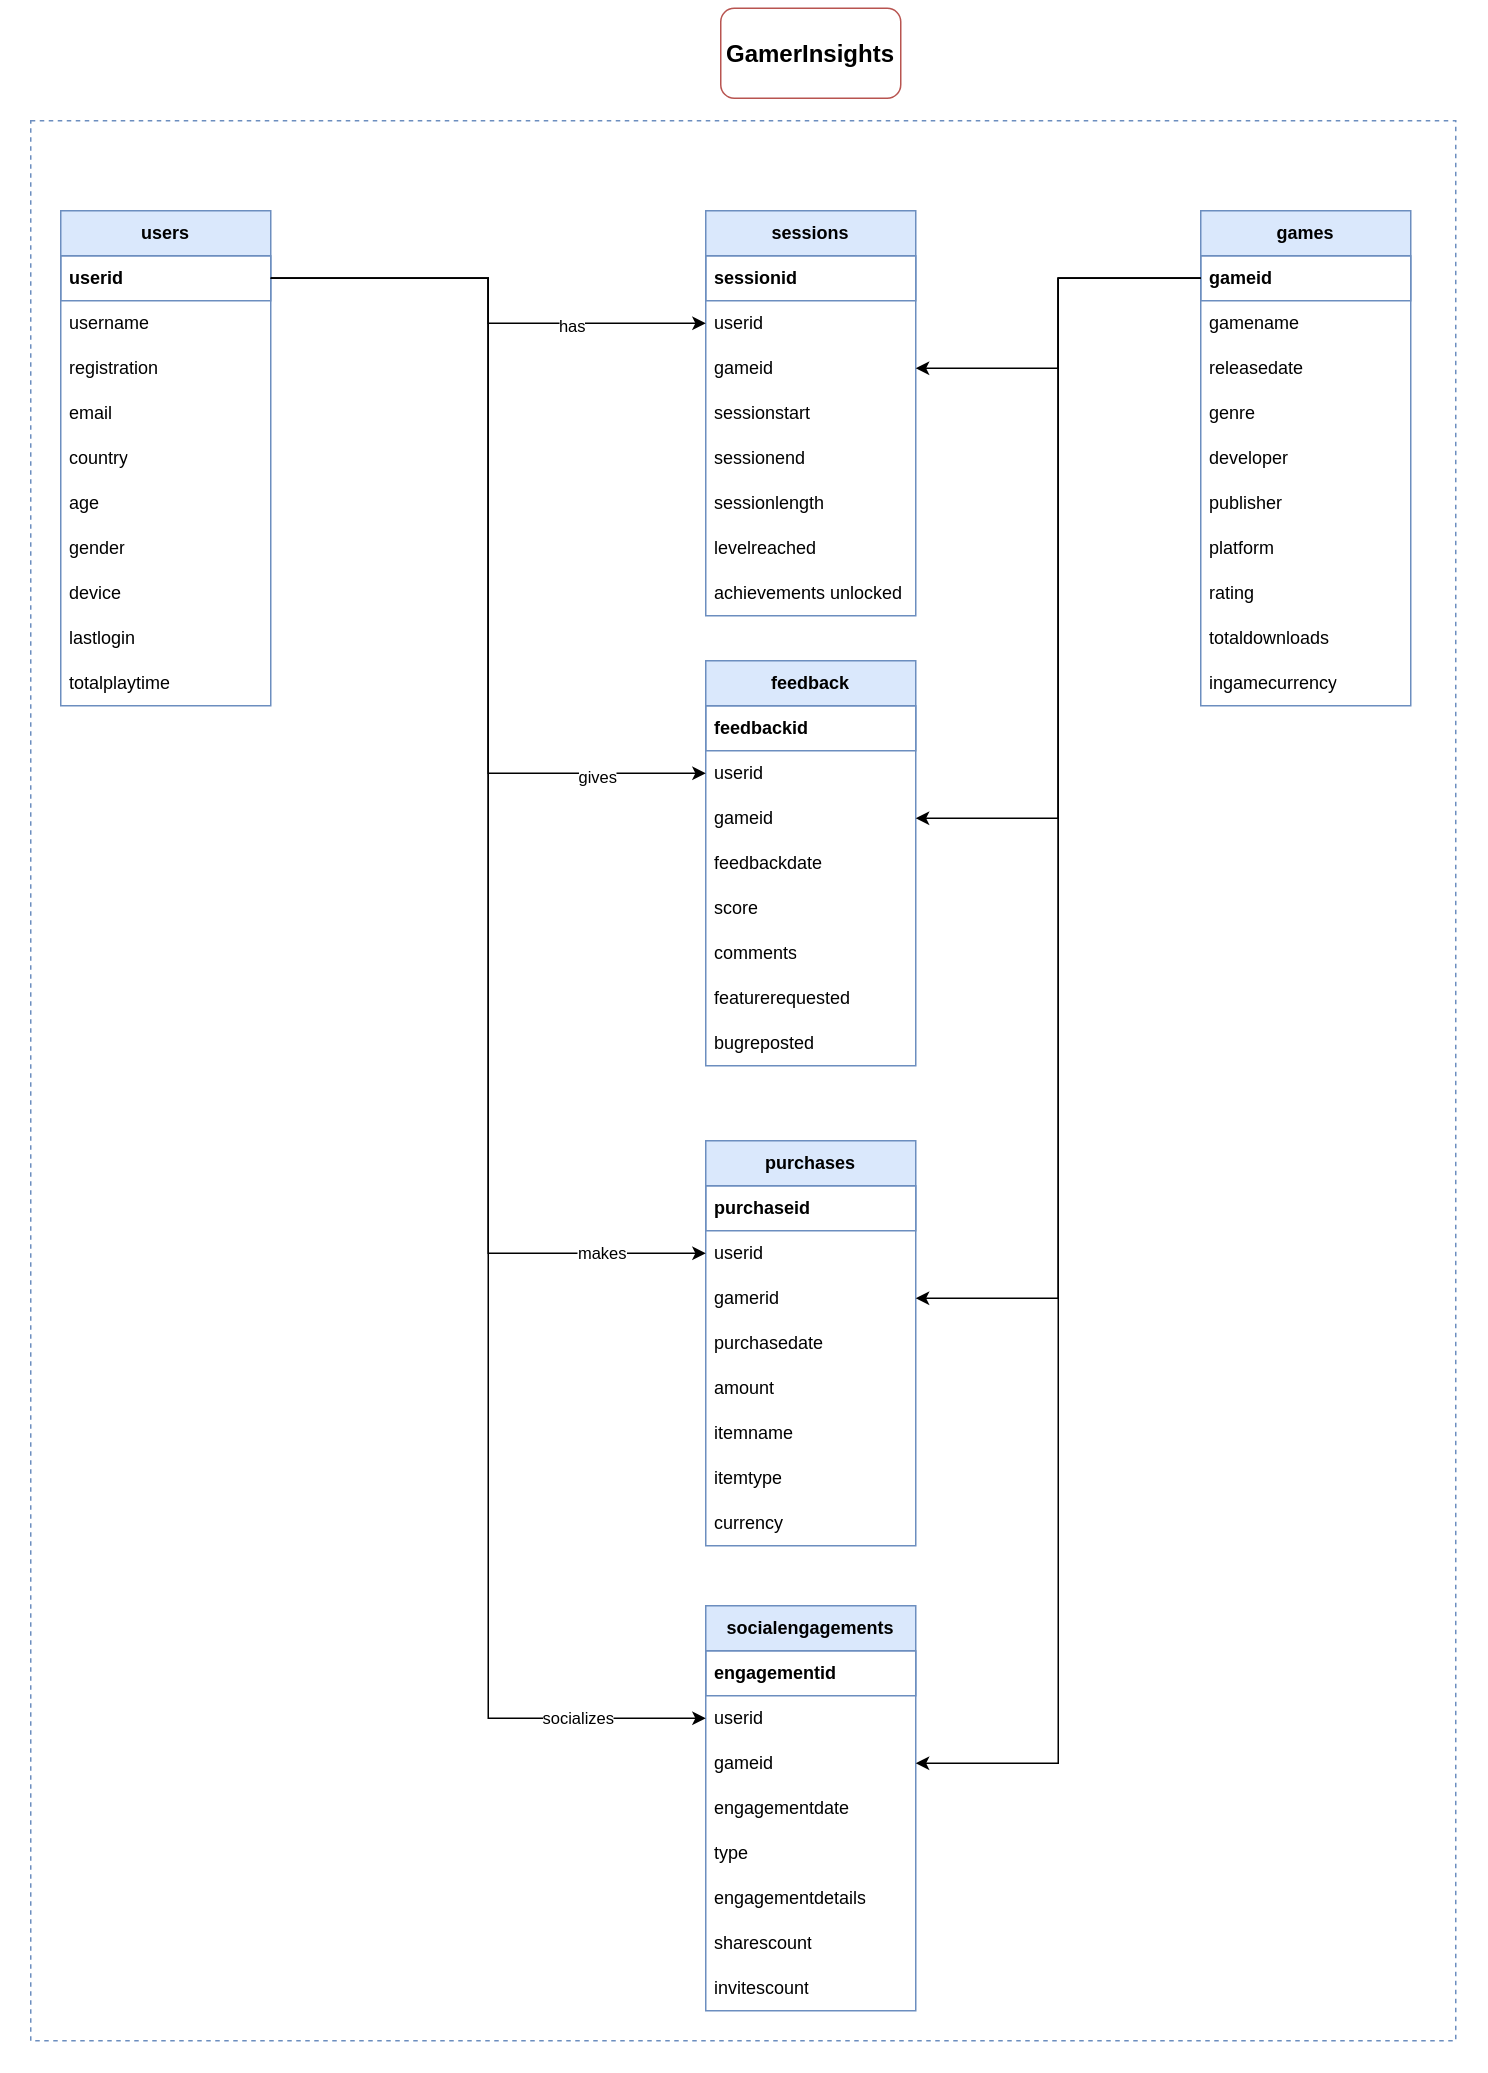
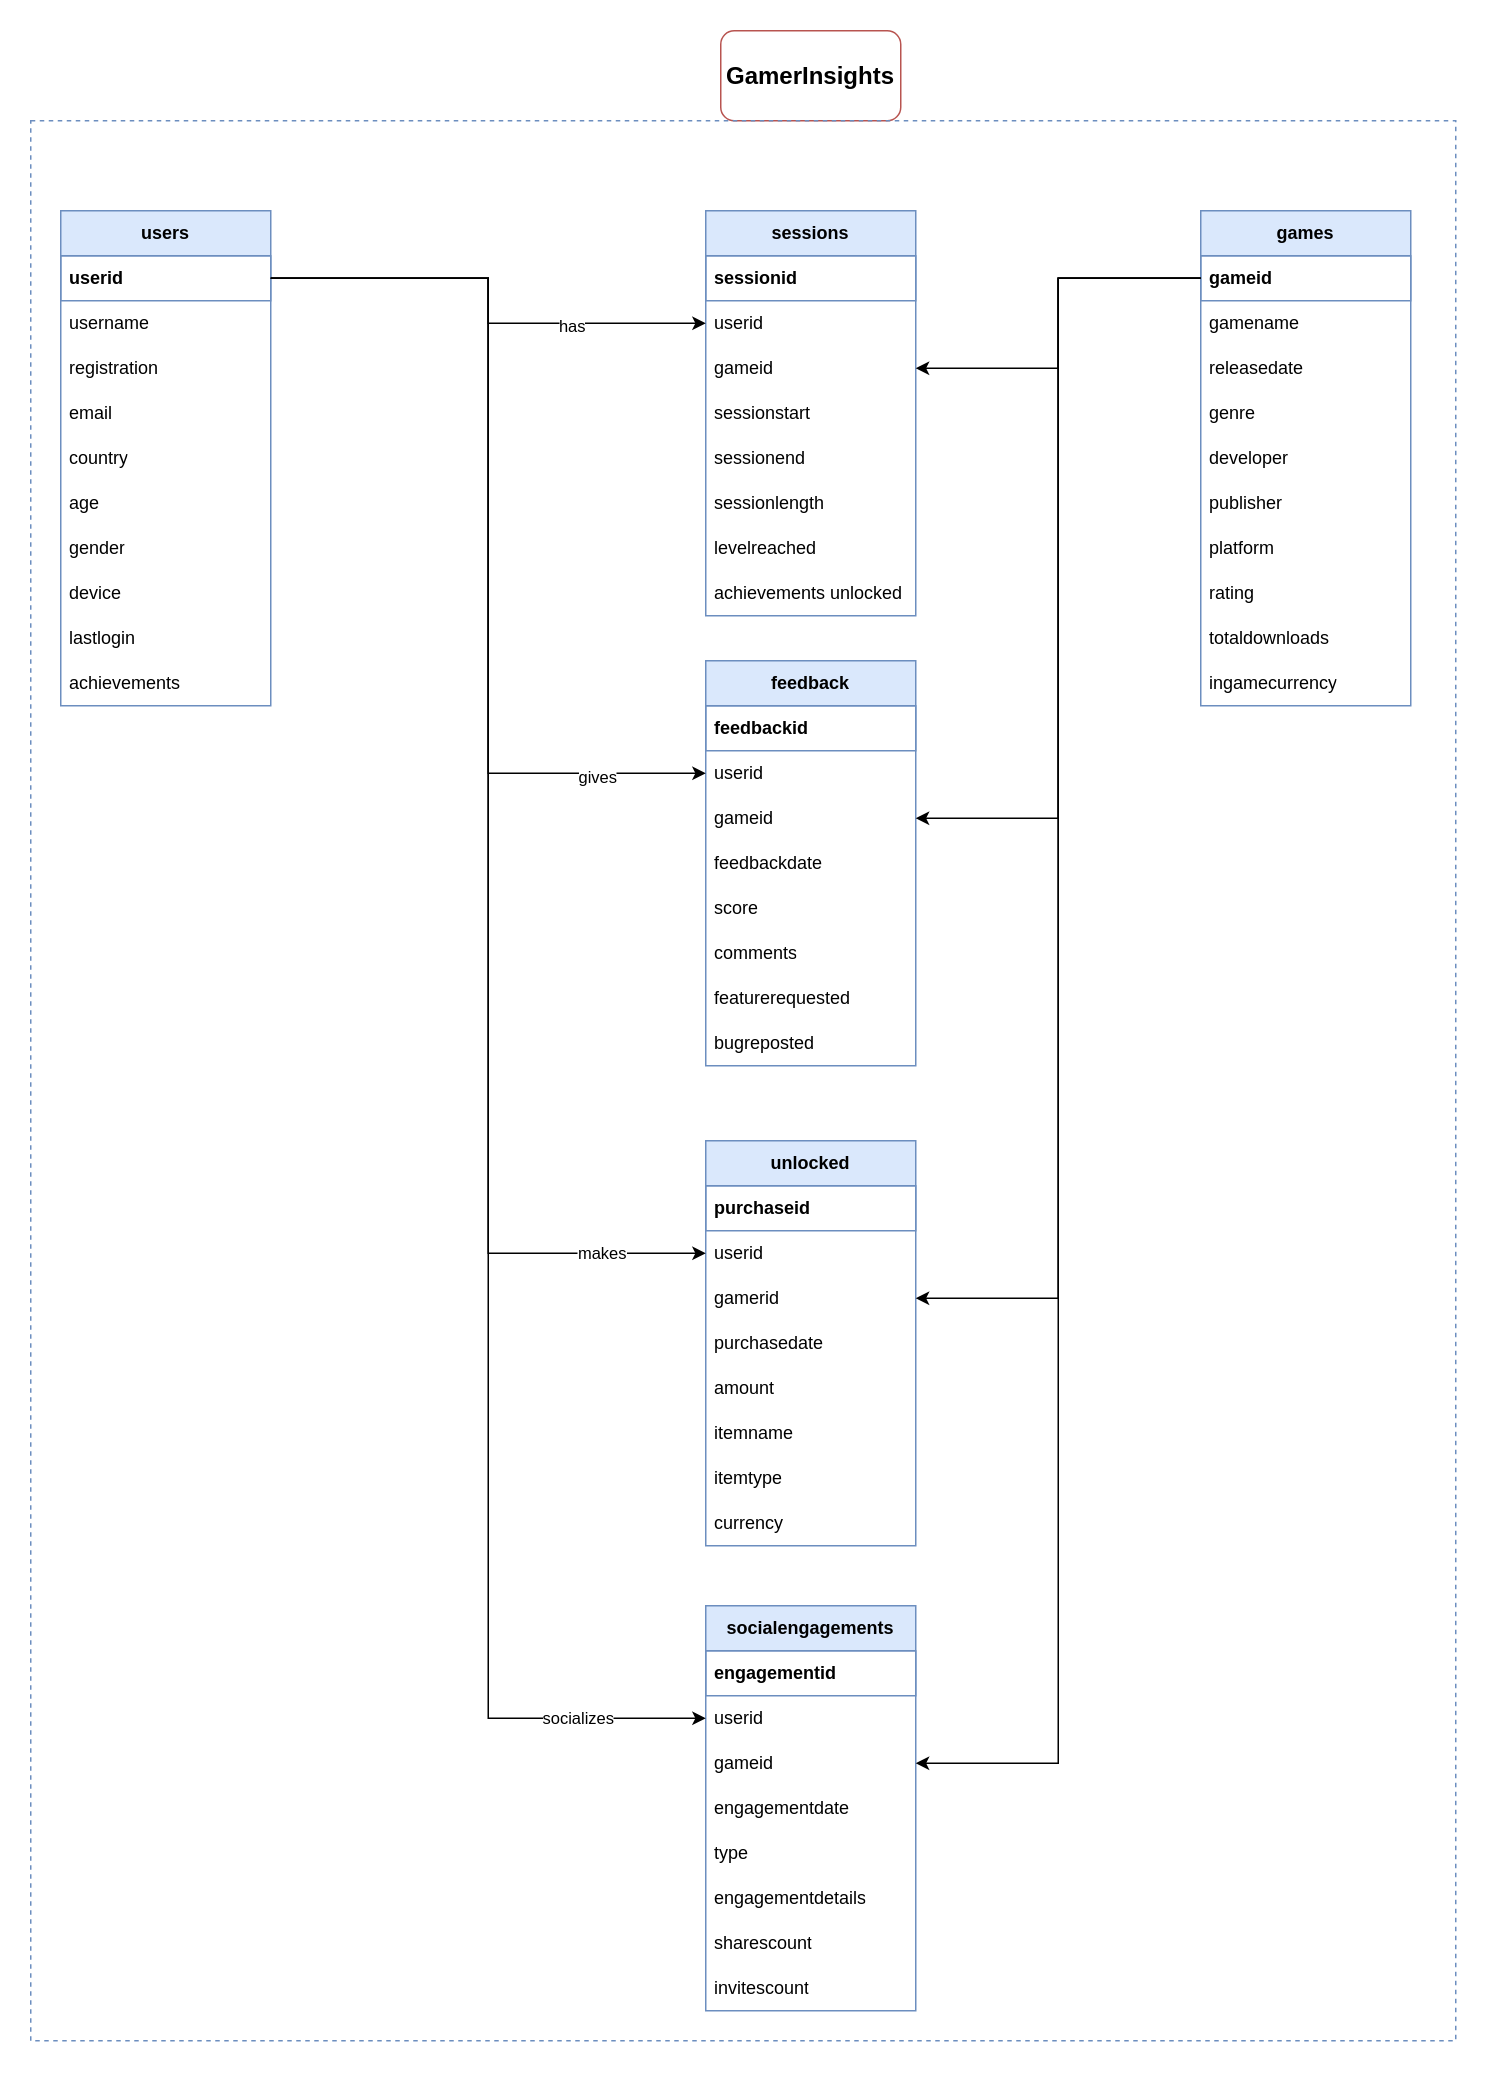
node "GamerInsights": moved (811, 53) -> (811, 76)
node "totalplaytime": label "totalplaytime" -> "achievements"
node "purchases": label "purchases" -> "unlocked"
